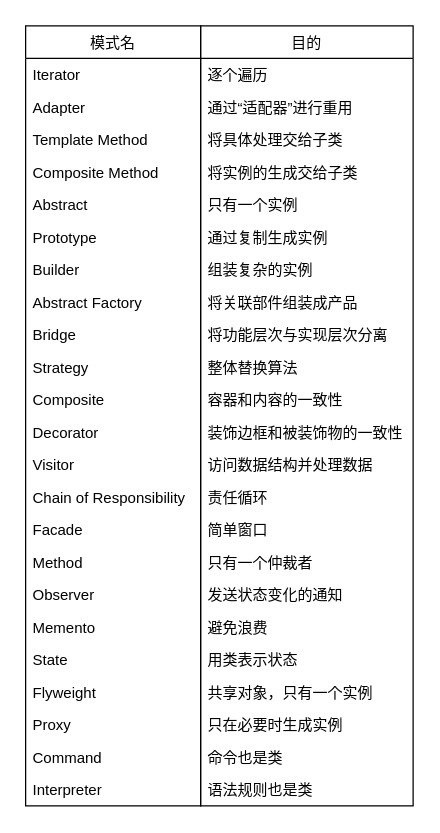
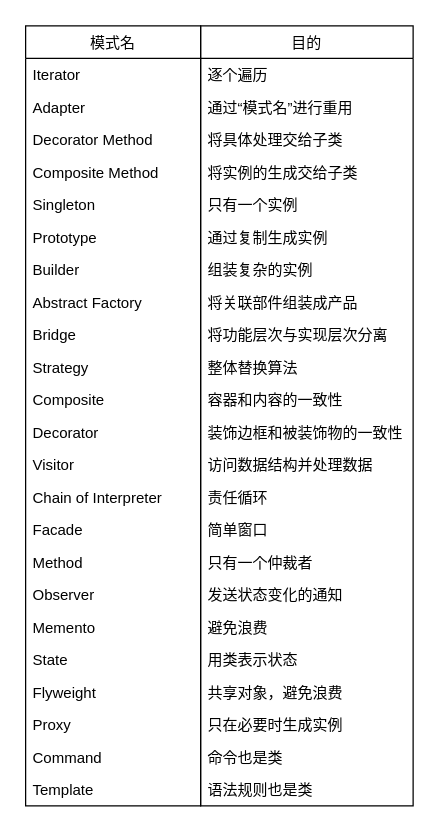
node "通过“适配器”进行重用": label "通过“适配器”进行重用" -> "通过“模式名”进行重用"
node "Template Method": label "Template Method" -> "Decorator Method"
node "Abstract": label "Abstract" -> "Singleton"
node "Chain of Responsibility": label "Chain of Responsibility" -> "Chain of Interpreter"
node "共享对象，只有一个实例": label "共享对象，只有一个实例" -> "共享对象，避免浪费"
node "Interpreter": label "Interpreter" -> "Template"
